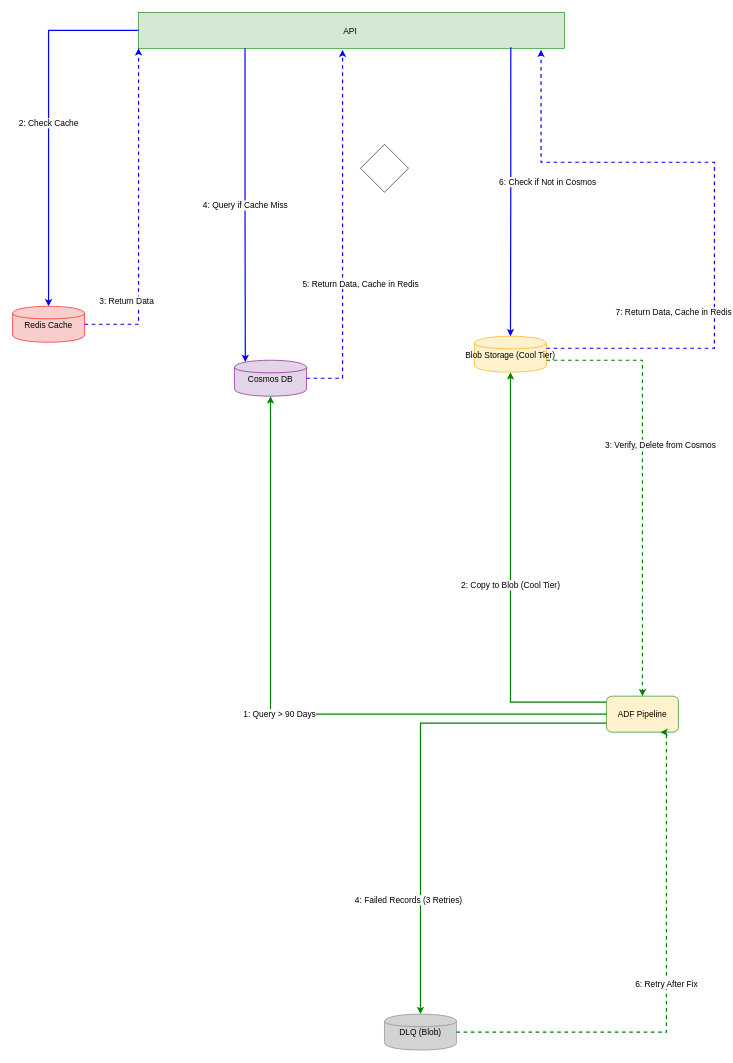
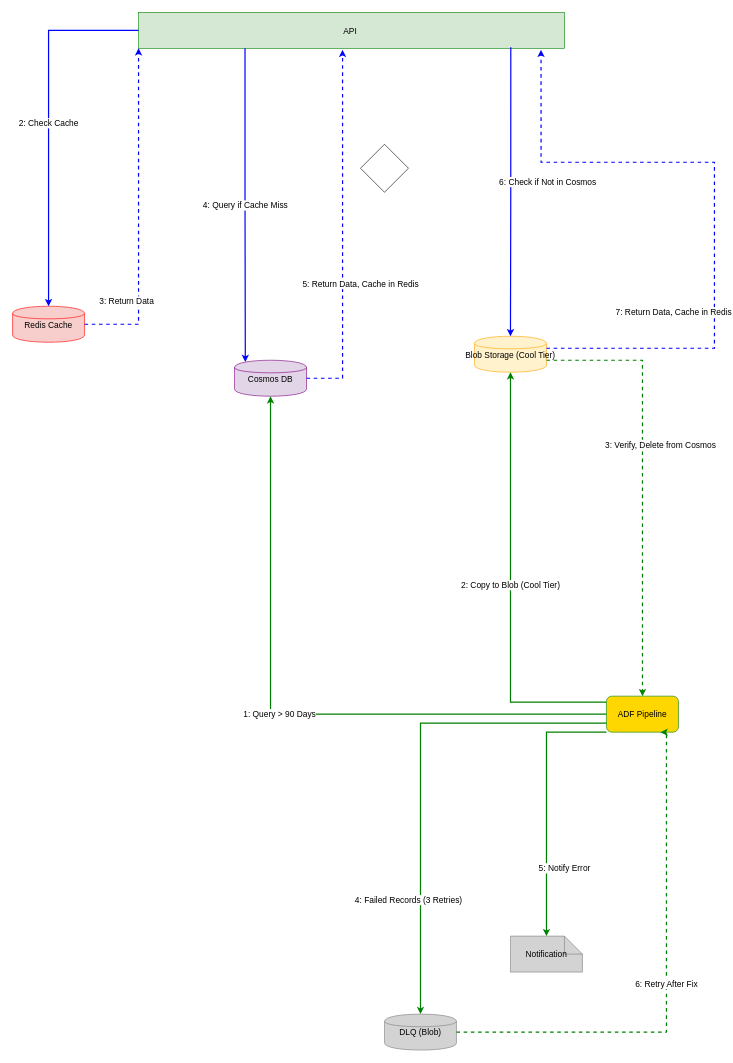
node "ADF Pipeline": fillcolor #fff2cc -> #ffd700
edge "ADF Pipeline" -> "Notification": added, label "5: Notify Error"
node "Notification": added
